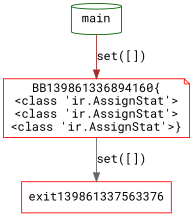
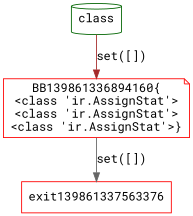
node "main": label "main" -> "class"
